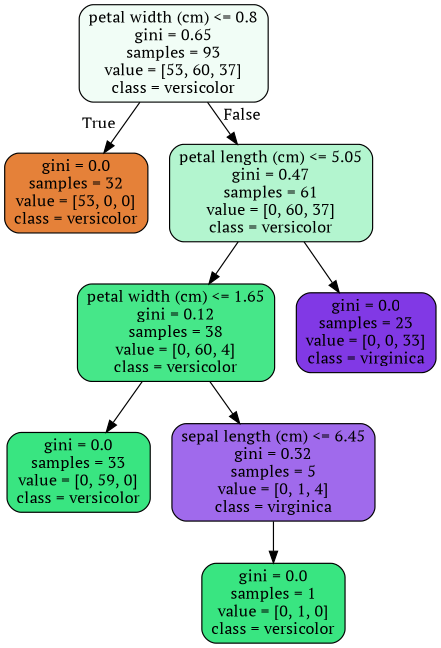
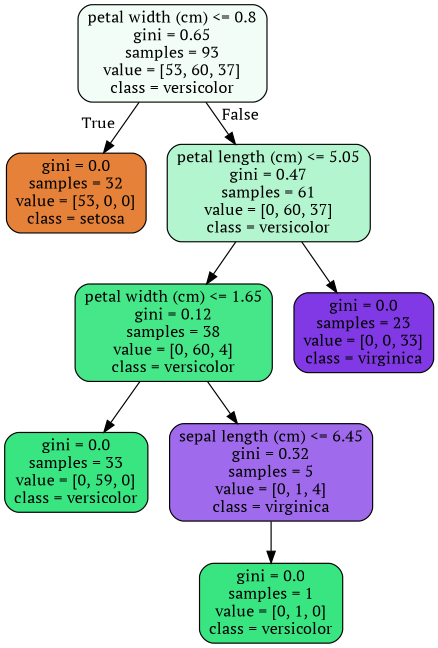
node "gini = 0.0 samples = 32 value = [53, 0, 0] class = versicolor": label "gini = 0.0 samples = 32 value = [53, 0, 0] class = versicolor" -> "gini = 0.0 samples = 32 value = [53, 0, 0] class = setosa"
